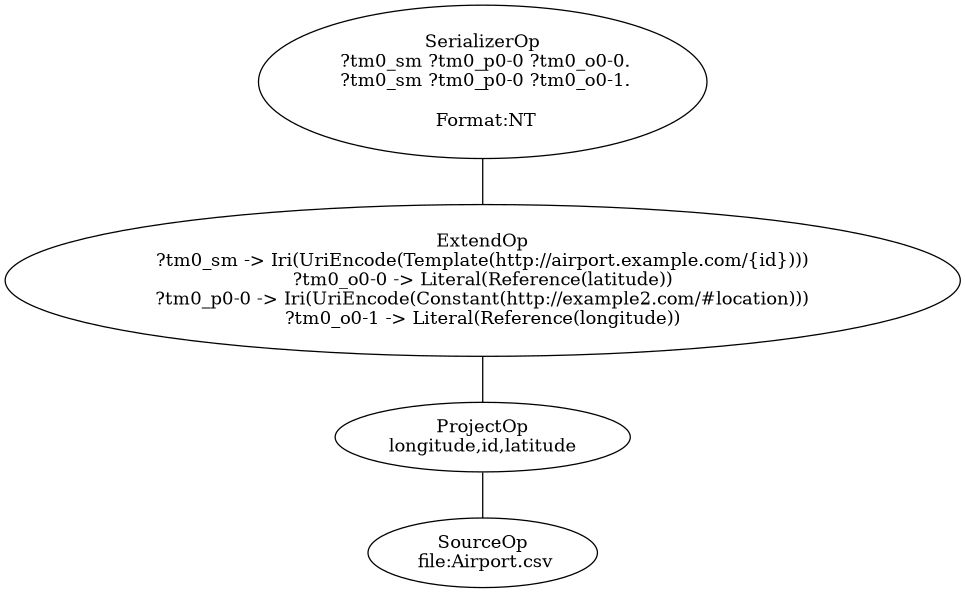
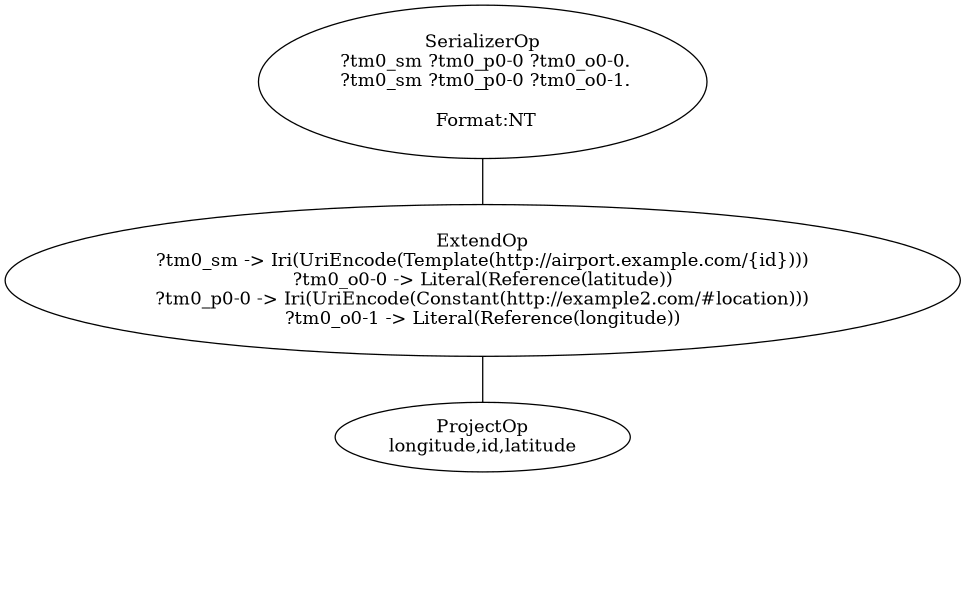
node "SourceOp file:Airport.csv": removed
